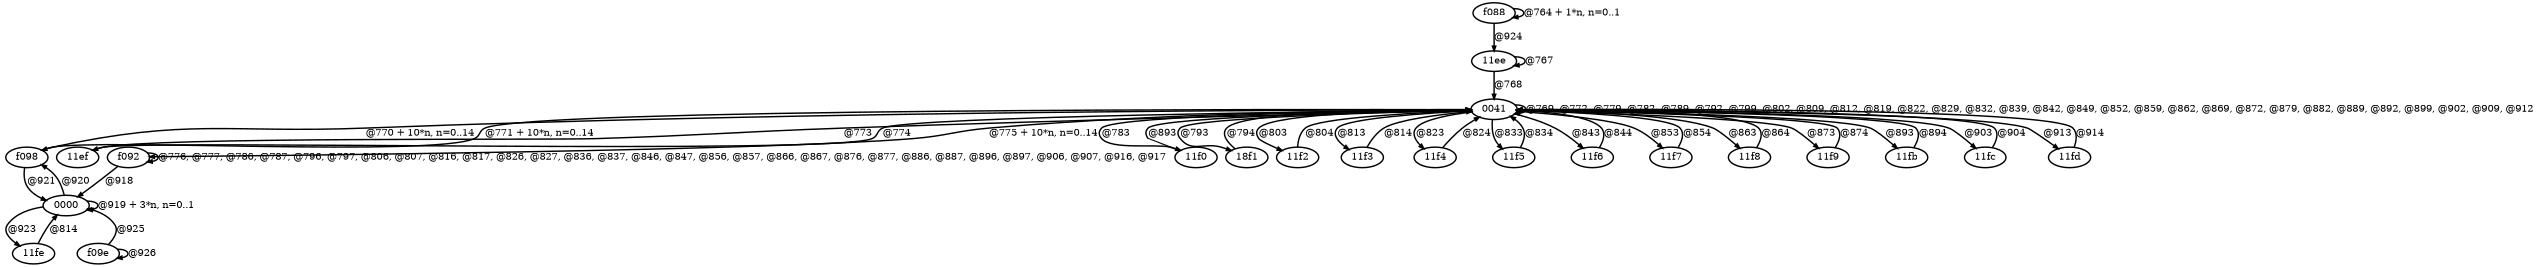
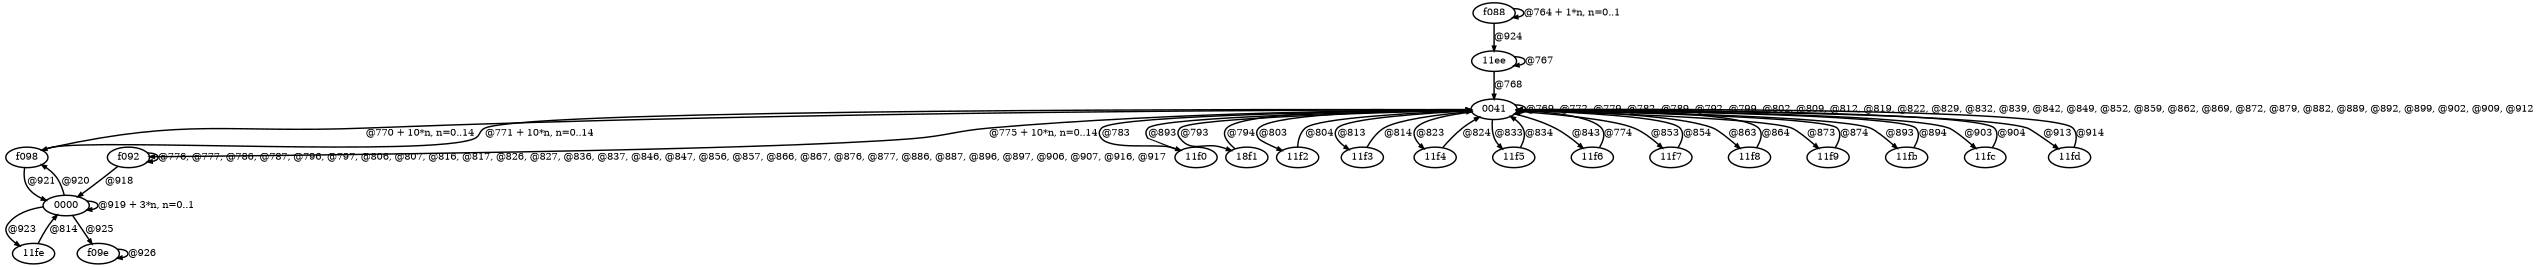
edge "11f6" -> "0041": label "@844" -> "@774"
node "11ef": removed
edge "f09e" -> "0000": reversed
